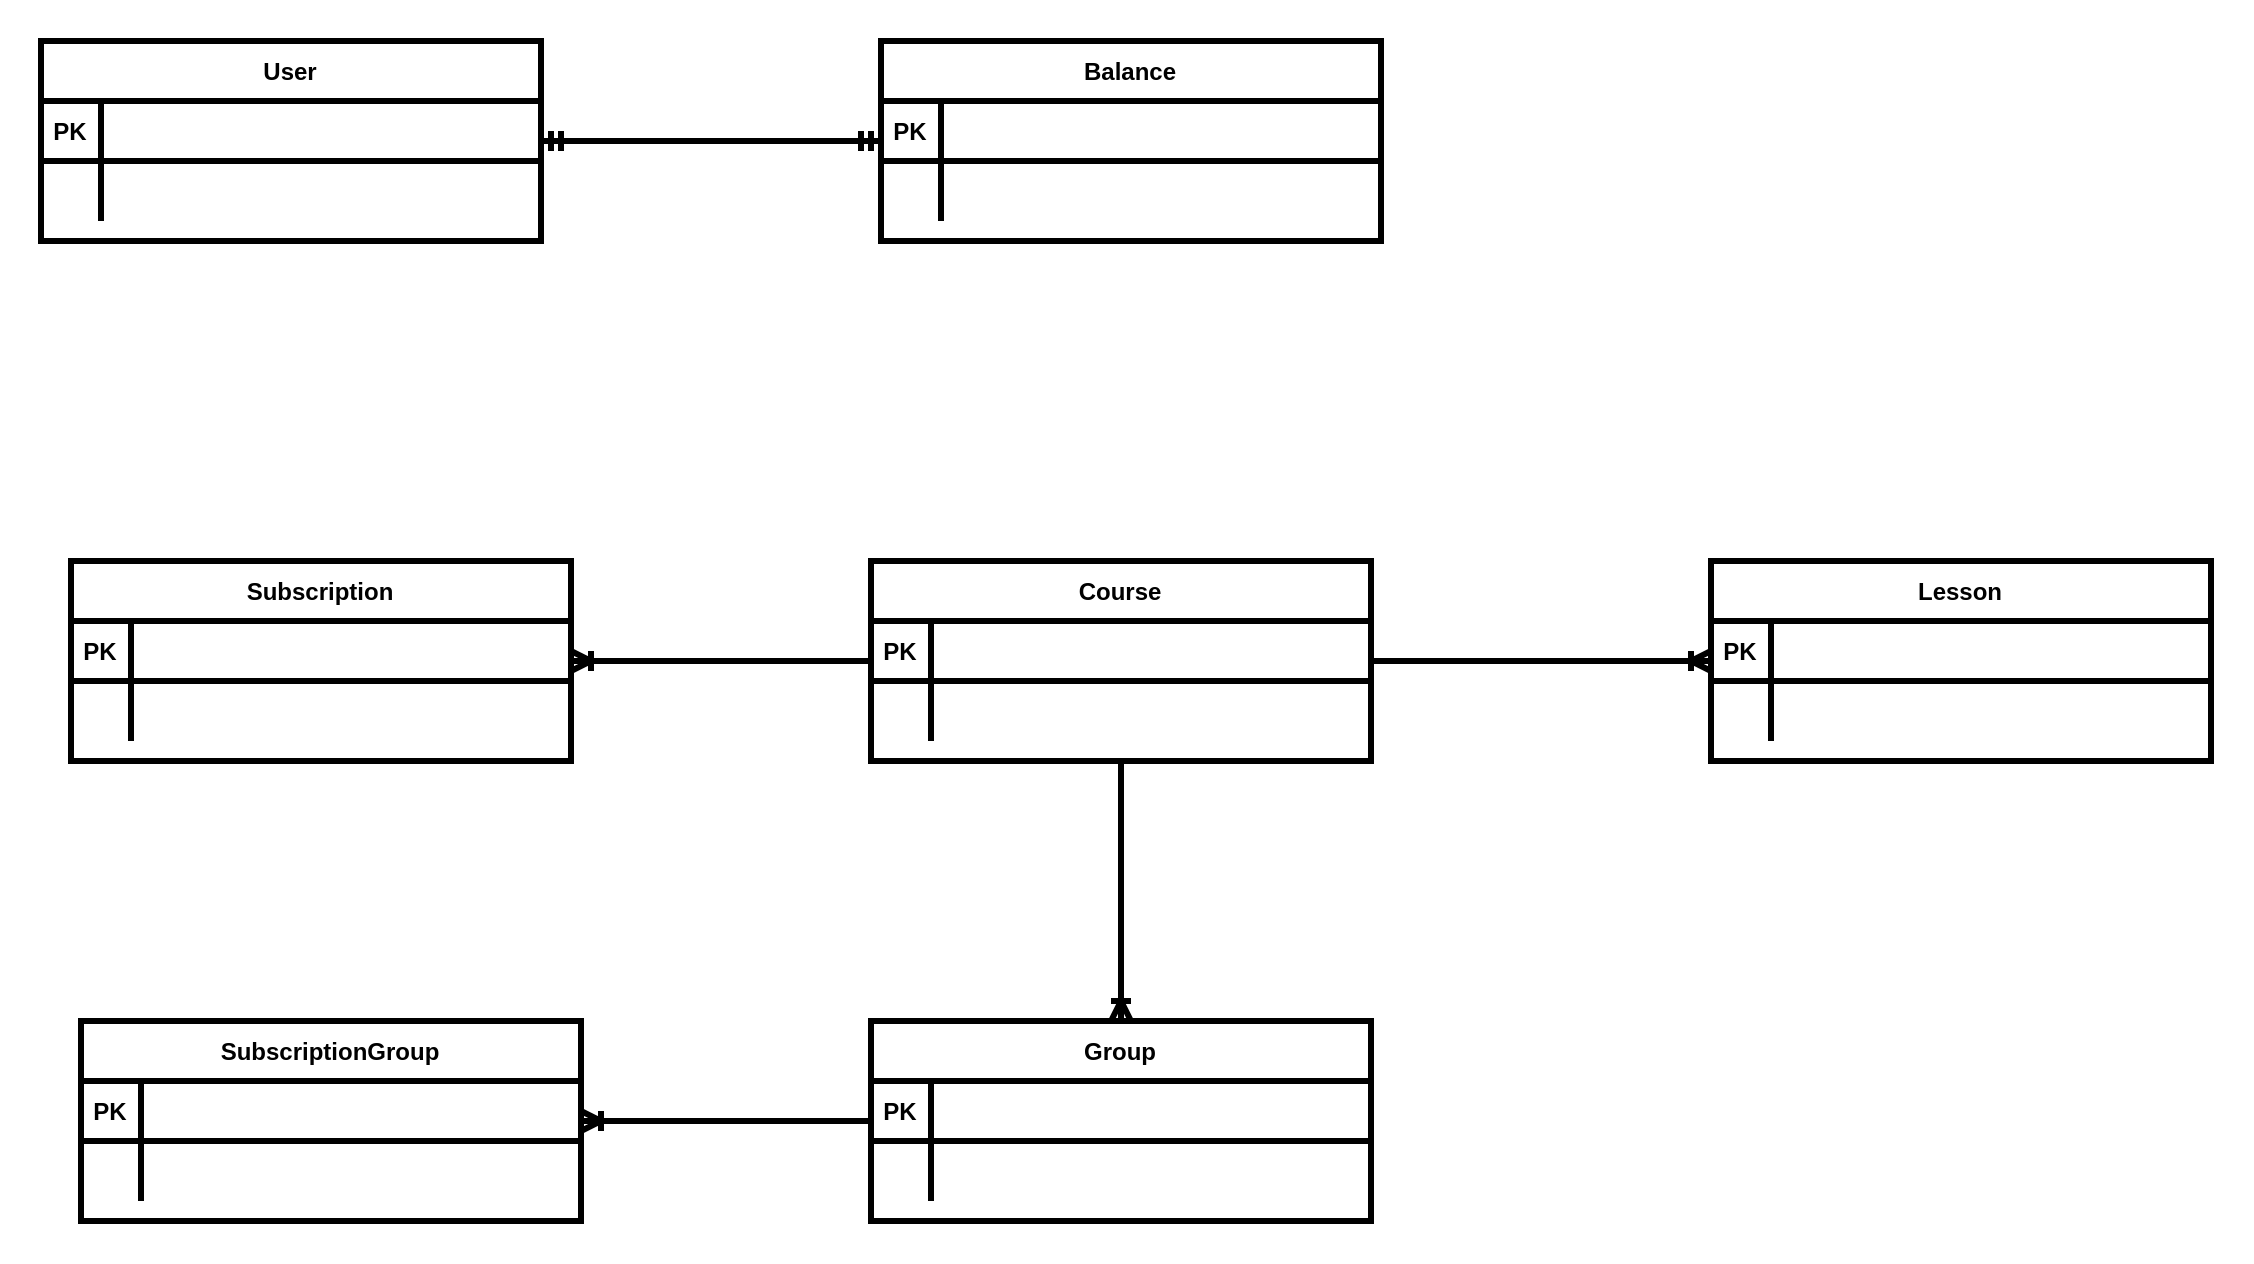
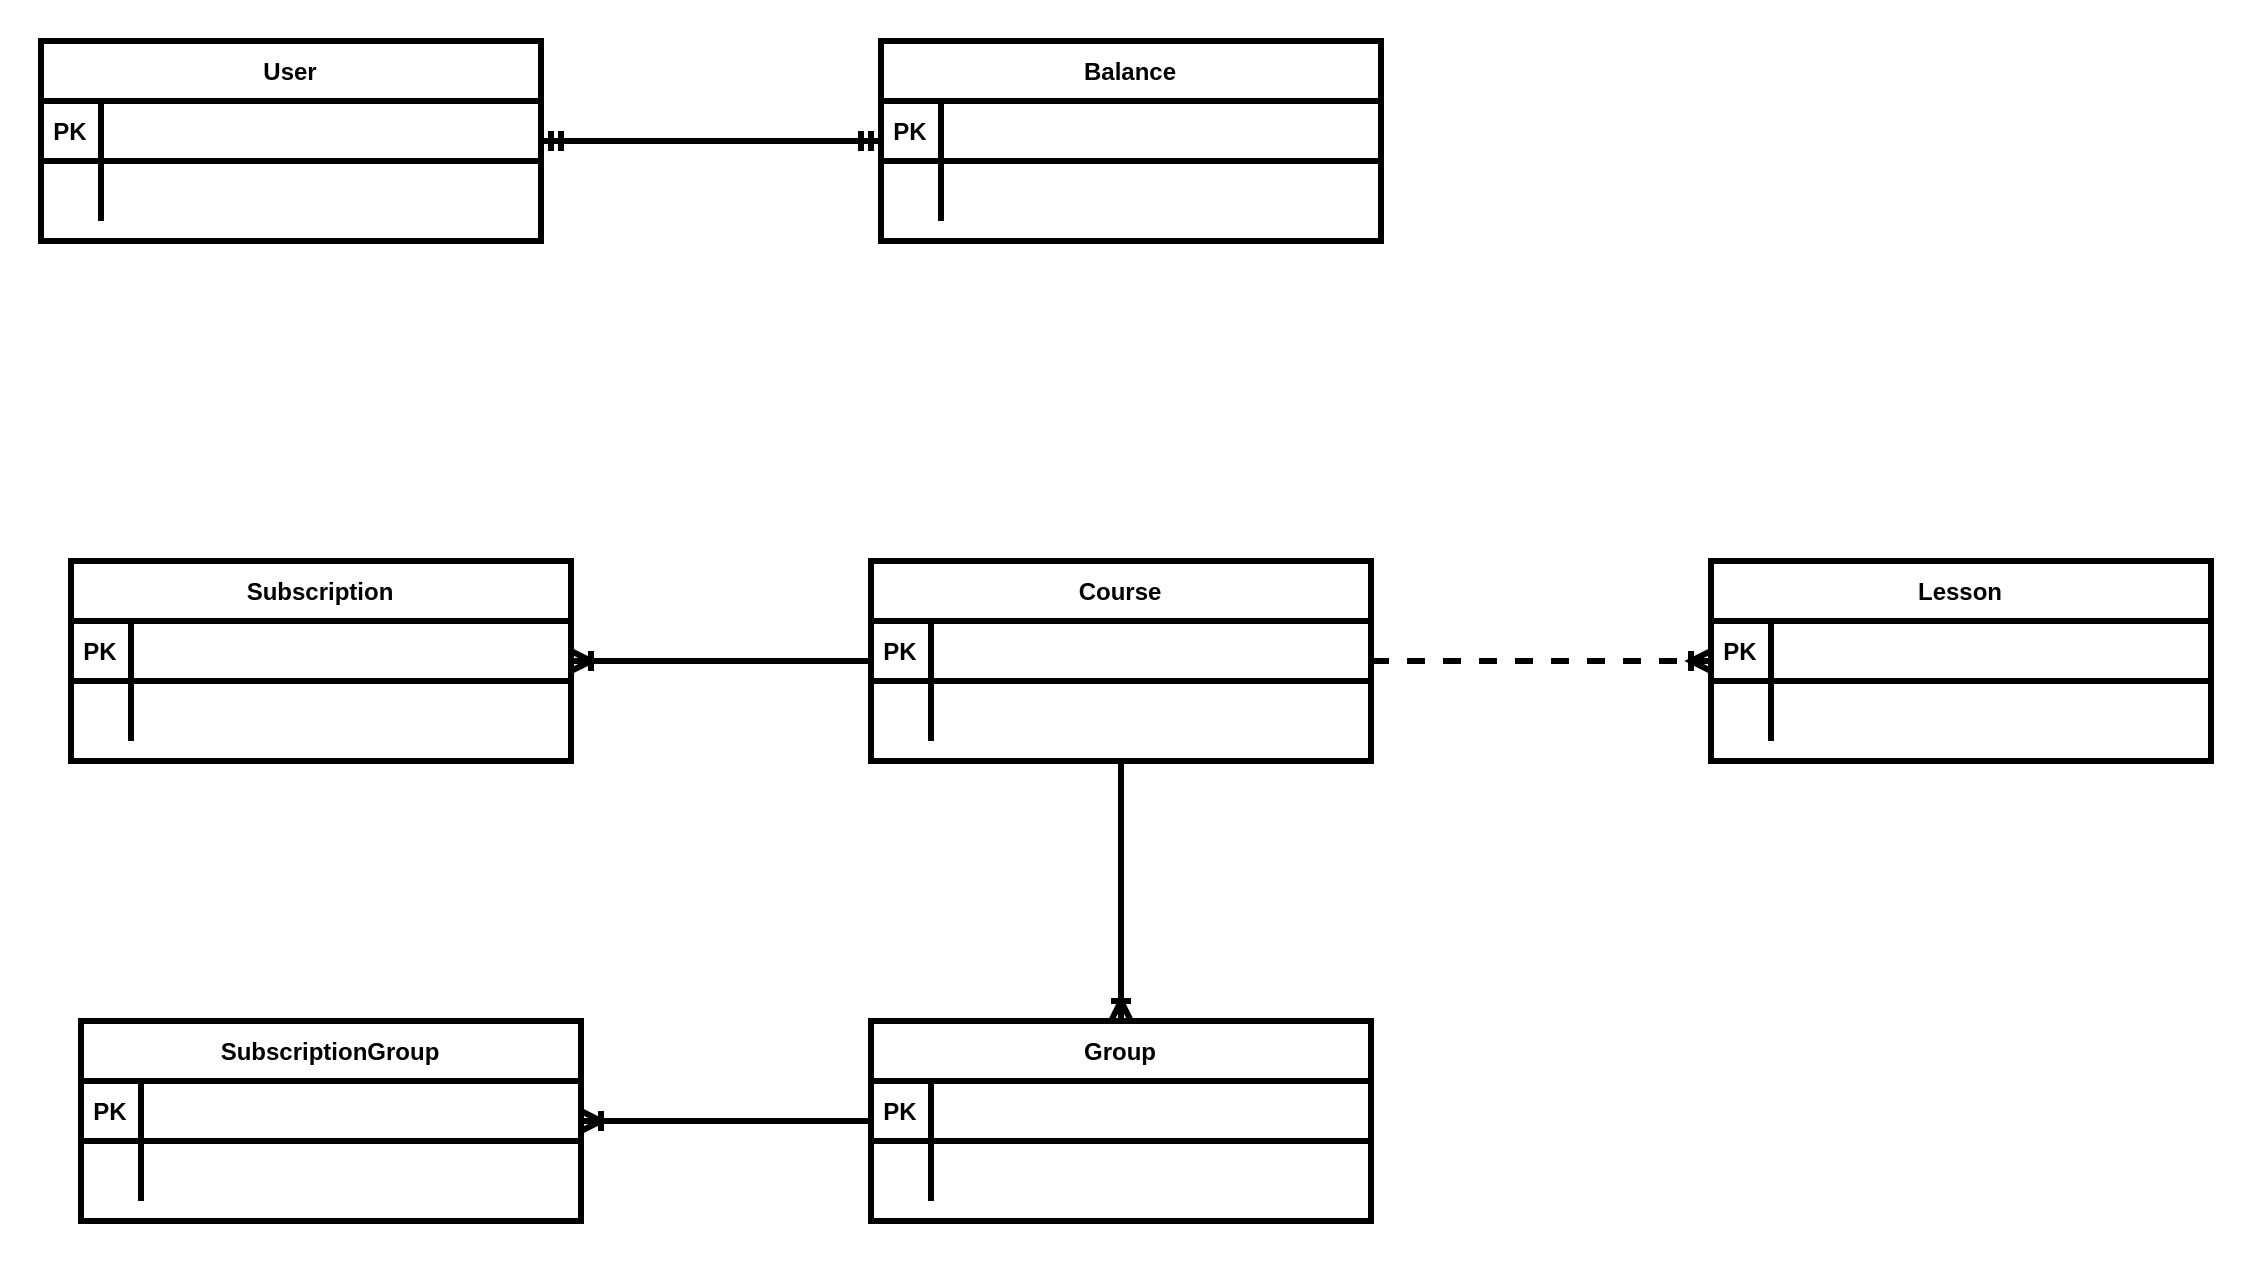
edge "Course" -> "Lesson": style solid -> dashed
